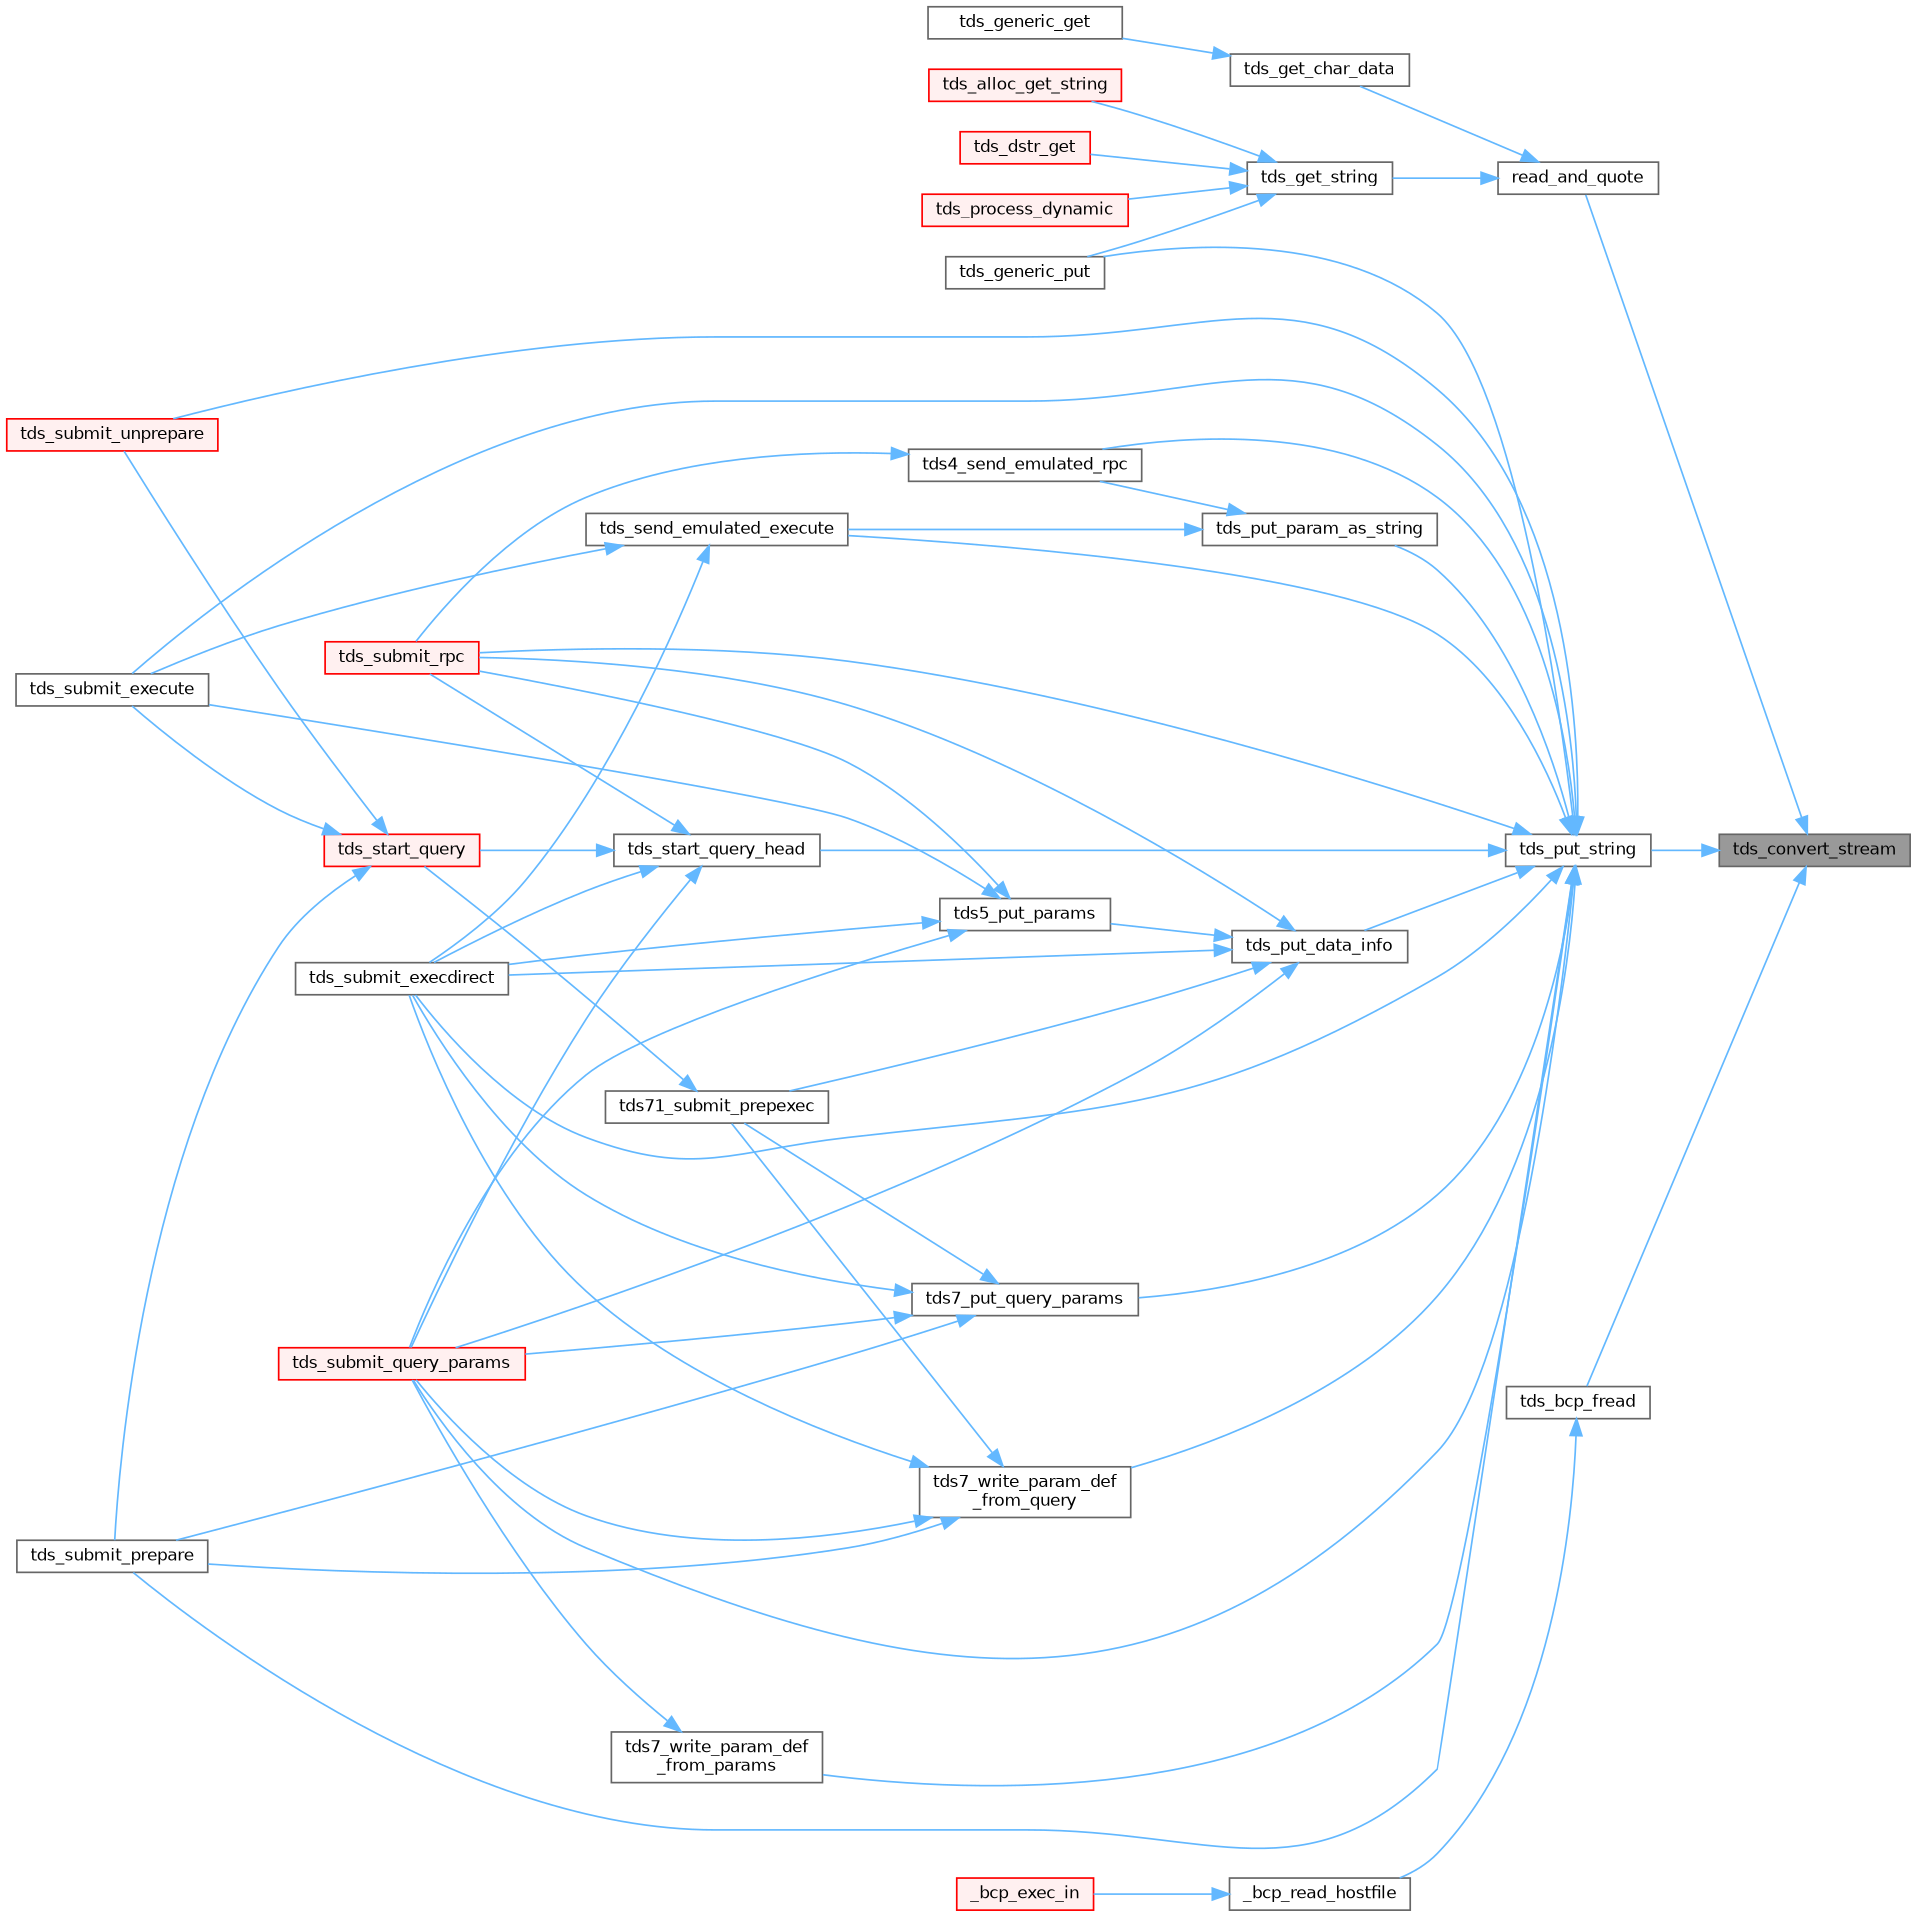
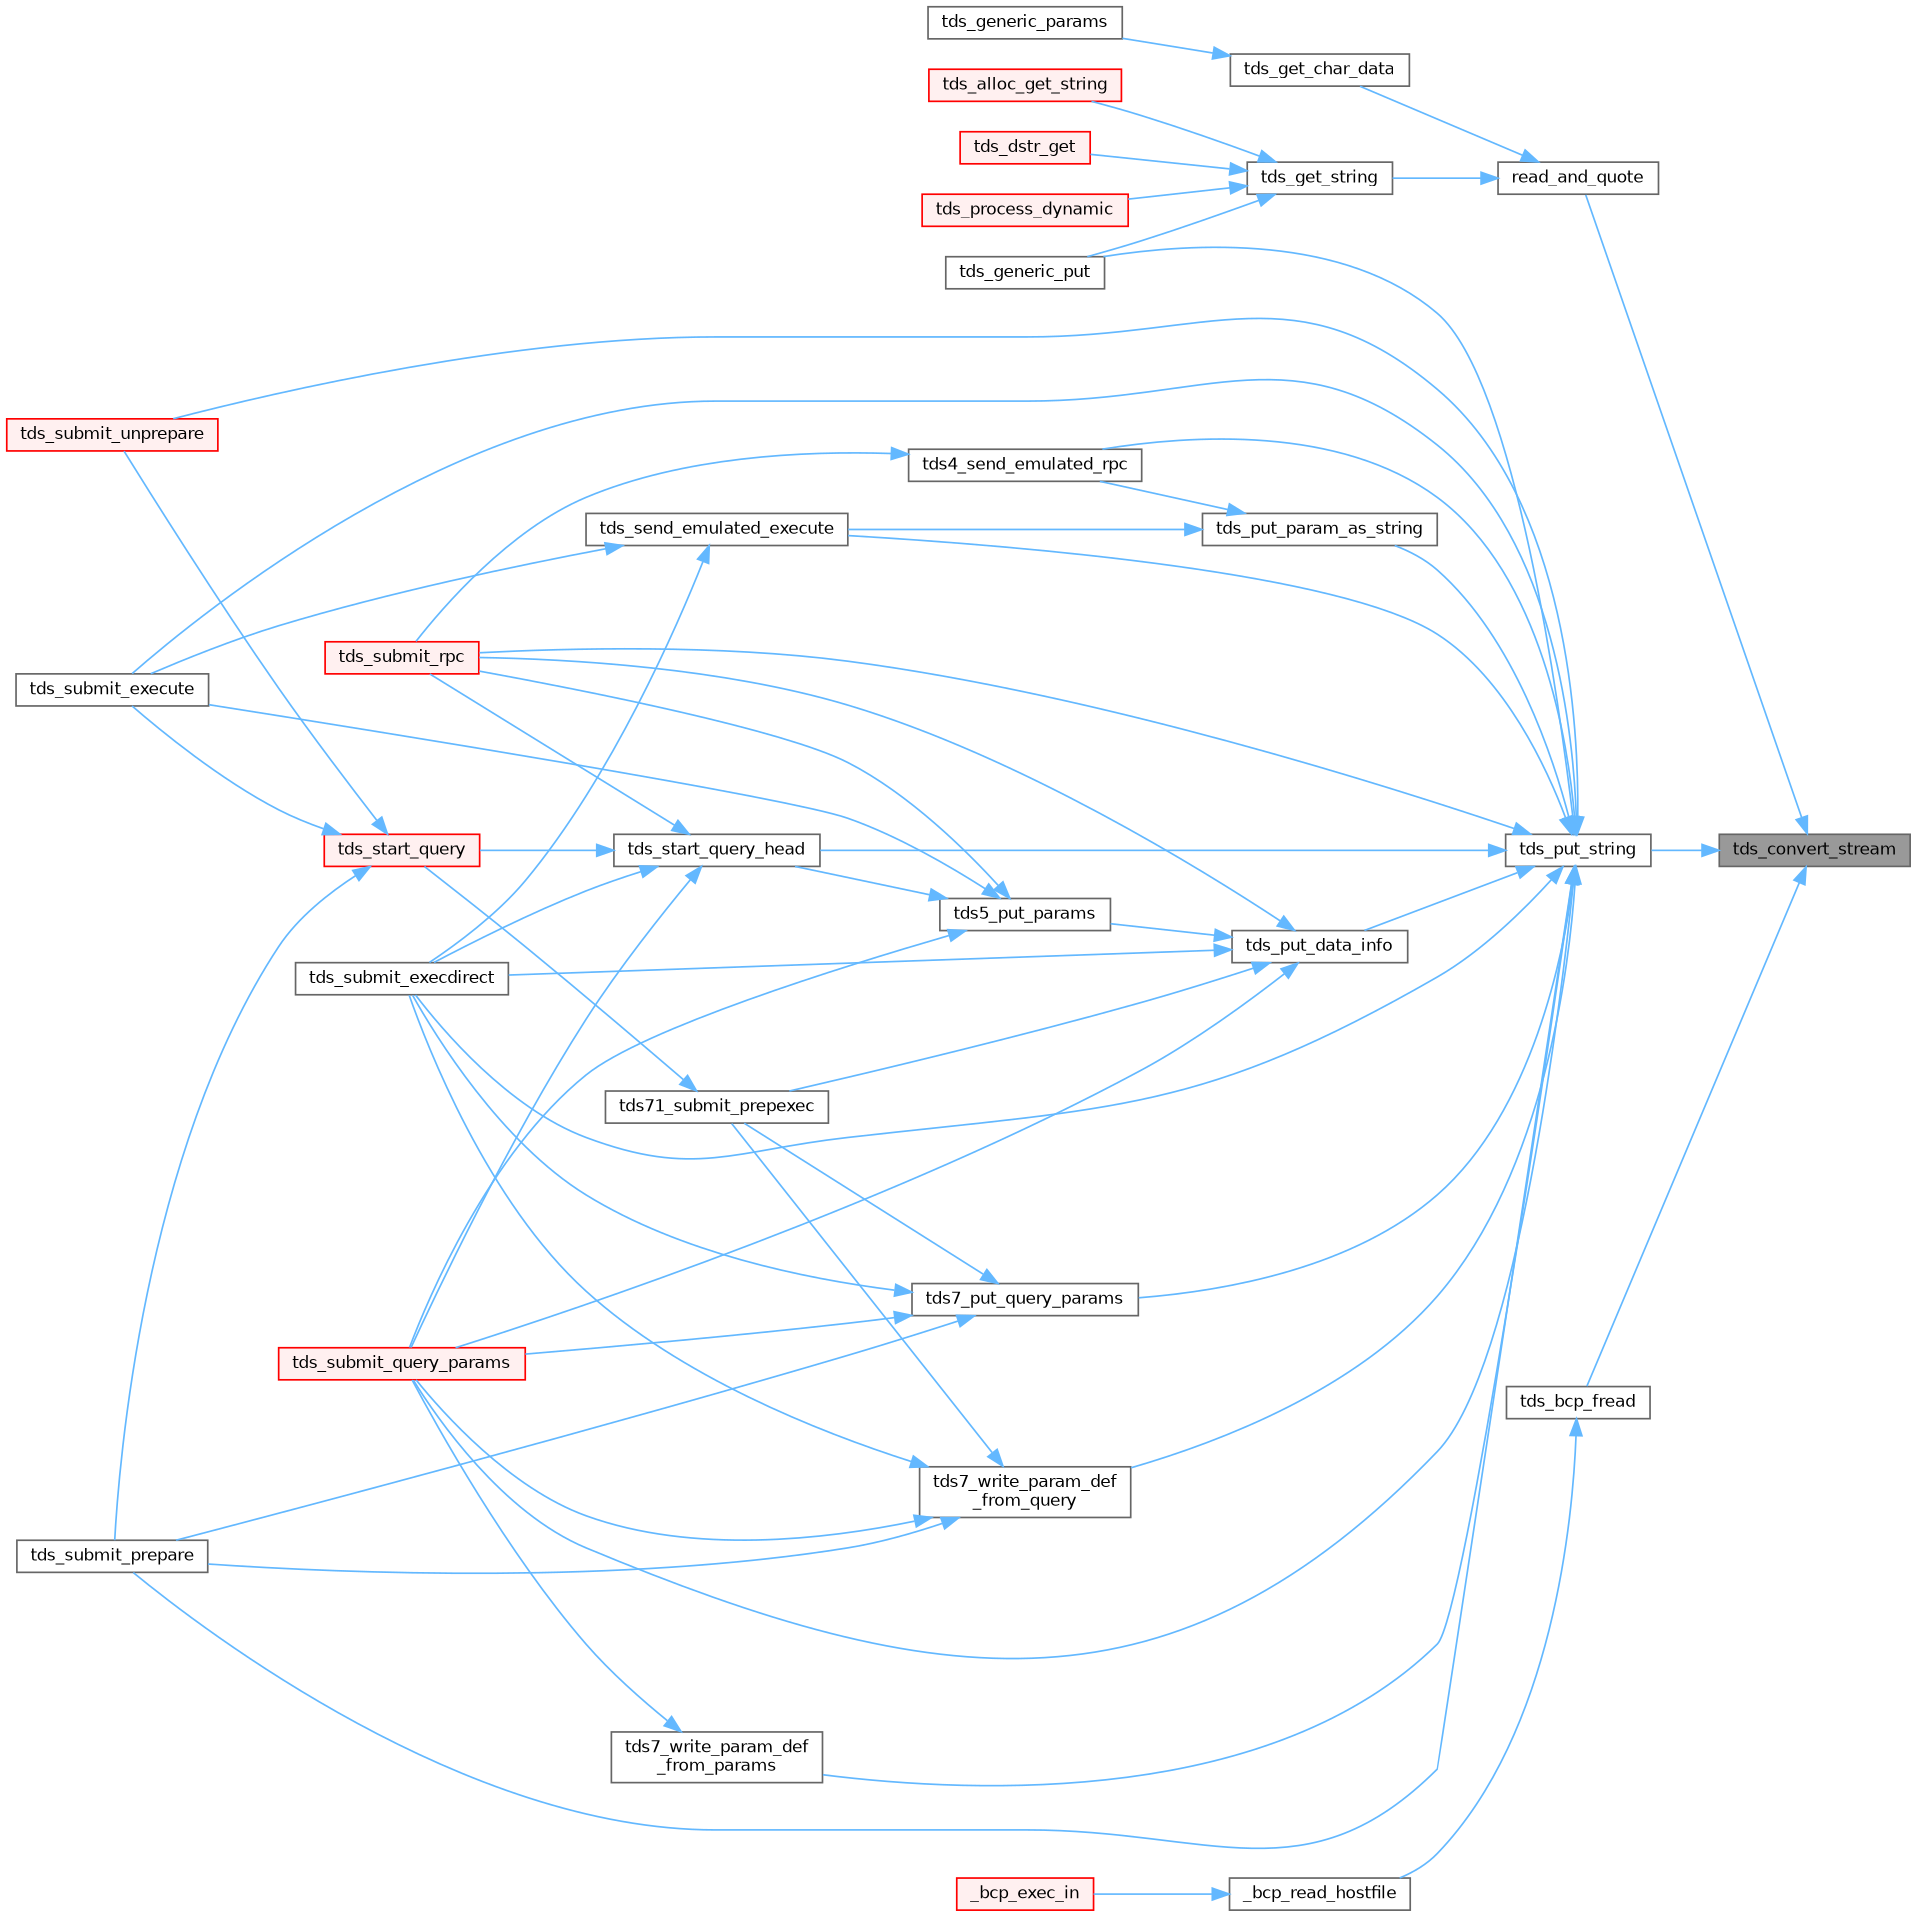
node "tds_generic_get": label "tds_generic_get" -> "tds_generic_params"
edge "tds_submit_execdirect" -> "tds5_put_params": now "tds_start_query_head" -> "tds5_put_params"
